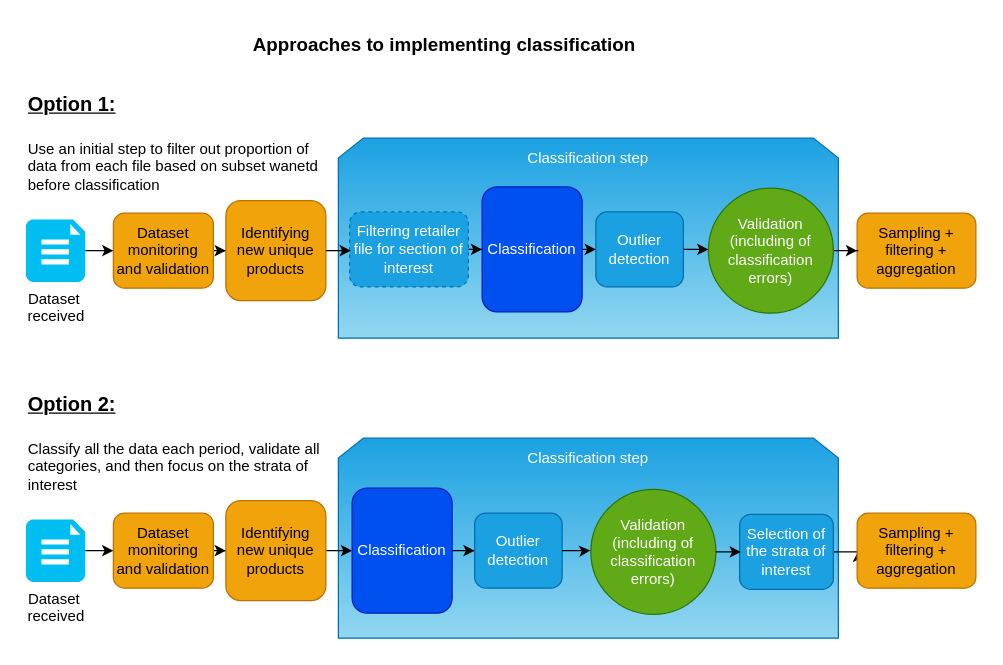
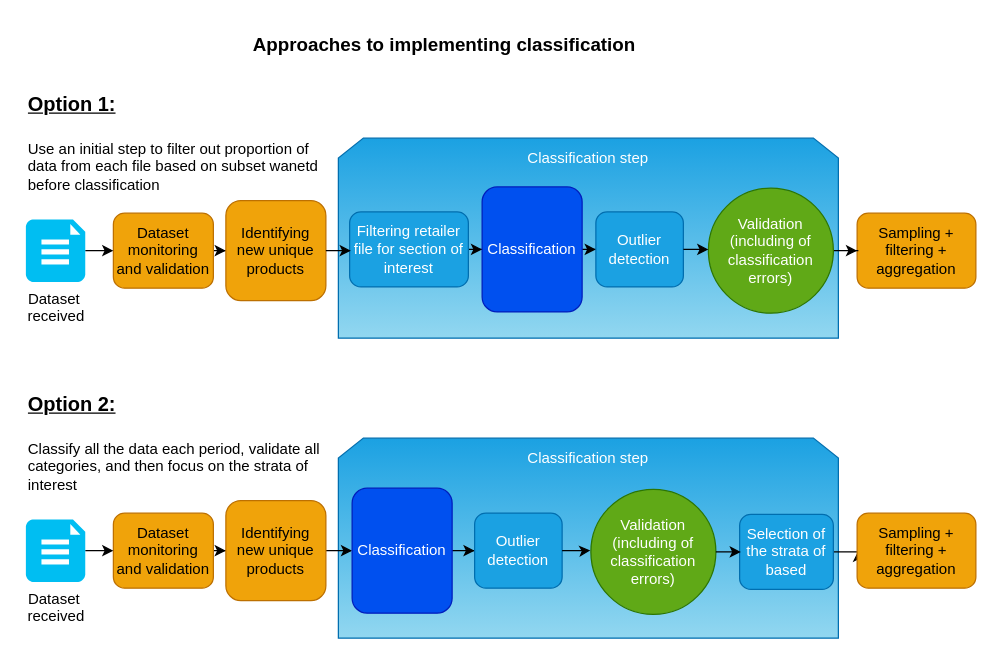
node "Filtering retailer file for section of interest": style dashed -> solid
node "Selection of the strata of interest": label "Selection of the strata of interest" -> "Selection of the strata of based"
